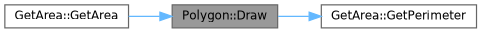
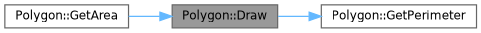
node "GetArea::GetArea": label "GetArea::GetArea" -> "Polygon::GetArea"
node "GetArea::GetPerimeter": label "GetArea::GetPerimeter" -> "Polygon::GetPerimeter"
